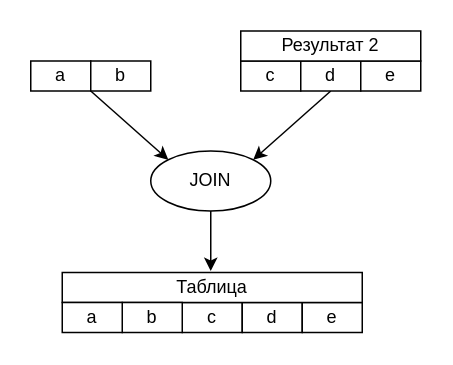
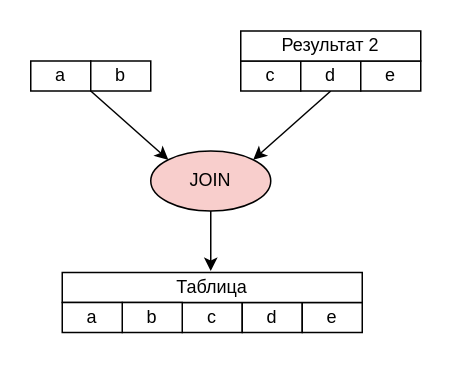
node "JOIN": fillcolor #ffffff -> #f8cecc
